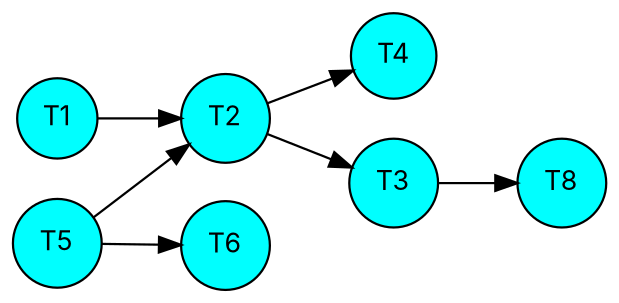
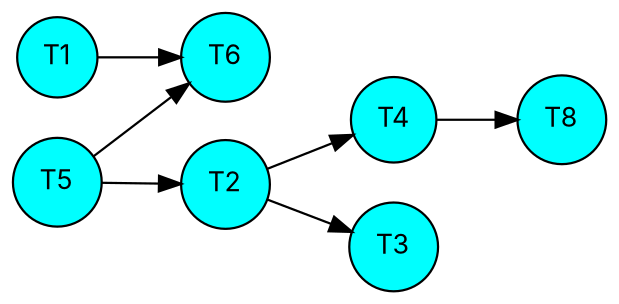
edge "T1" -> "T2": now "T1" -> "T6"
edge "T3" -> "T8": now "T4" -> "T8"
